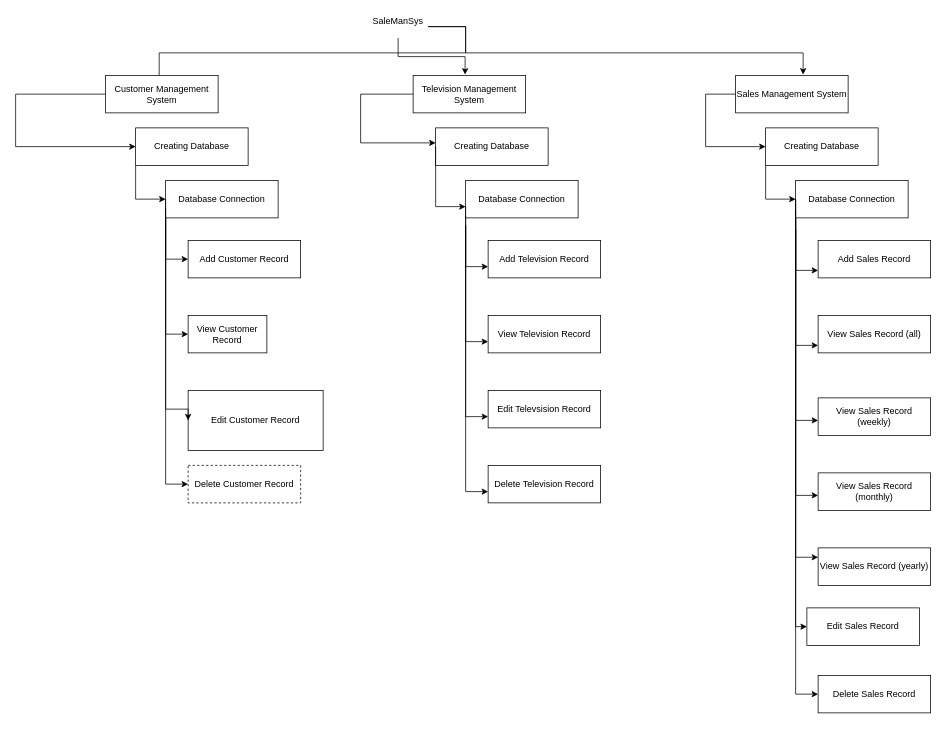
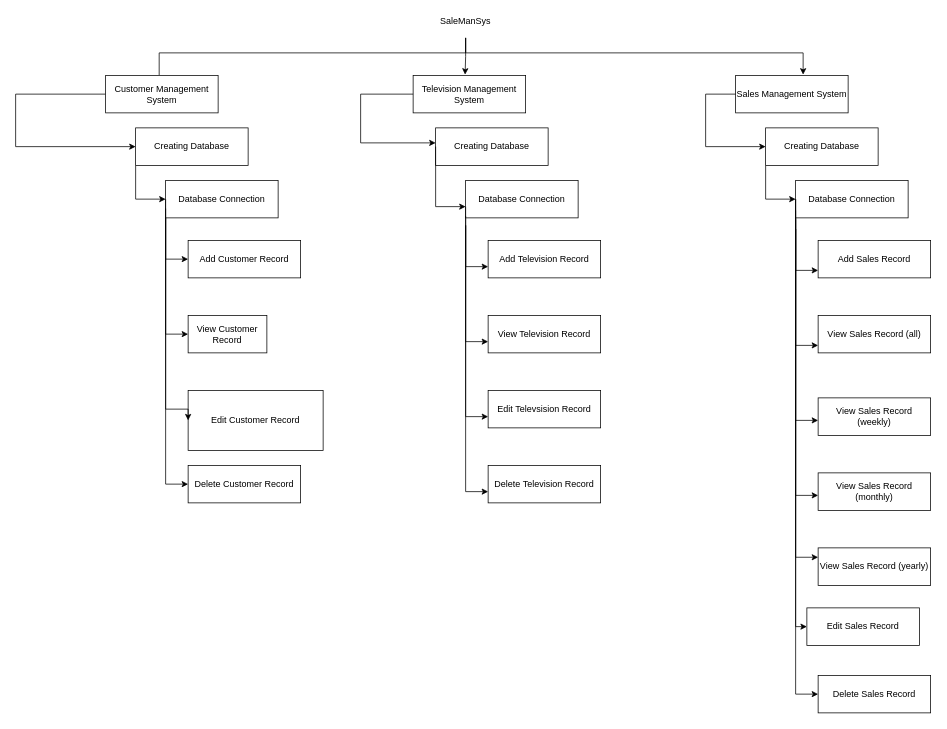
node "SaleManSys": moved (398, 27) -> (465, 27)
node "Delete Customer Record": style dashed -> solid
